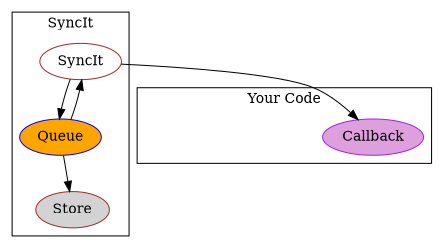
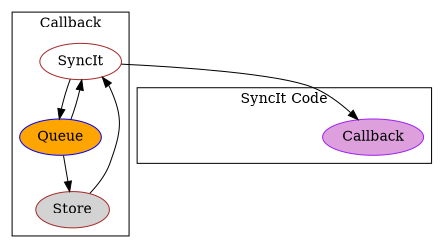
cluster "SyncIt": label "SyncIt" -> "Callback"
cluster "Your Code": label "Your Code" -> "SyncIt Code"
edge "Store" -> "SyncIt": added
